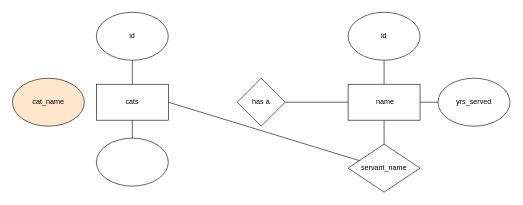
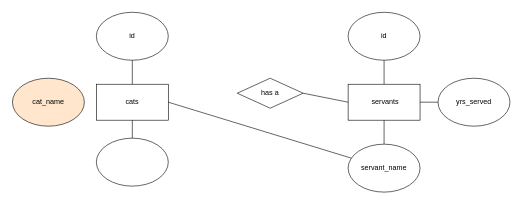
node "has a": size 48x48 -> 66x30
node "name": label "name" -> "servants"
node "servant_name": shape diamond -> ellipse
